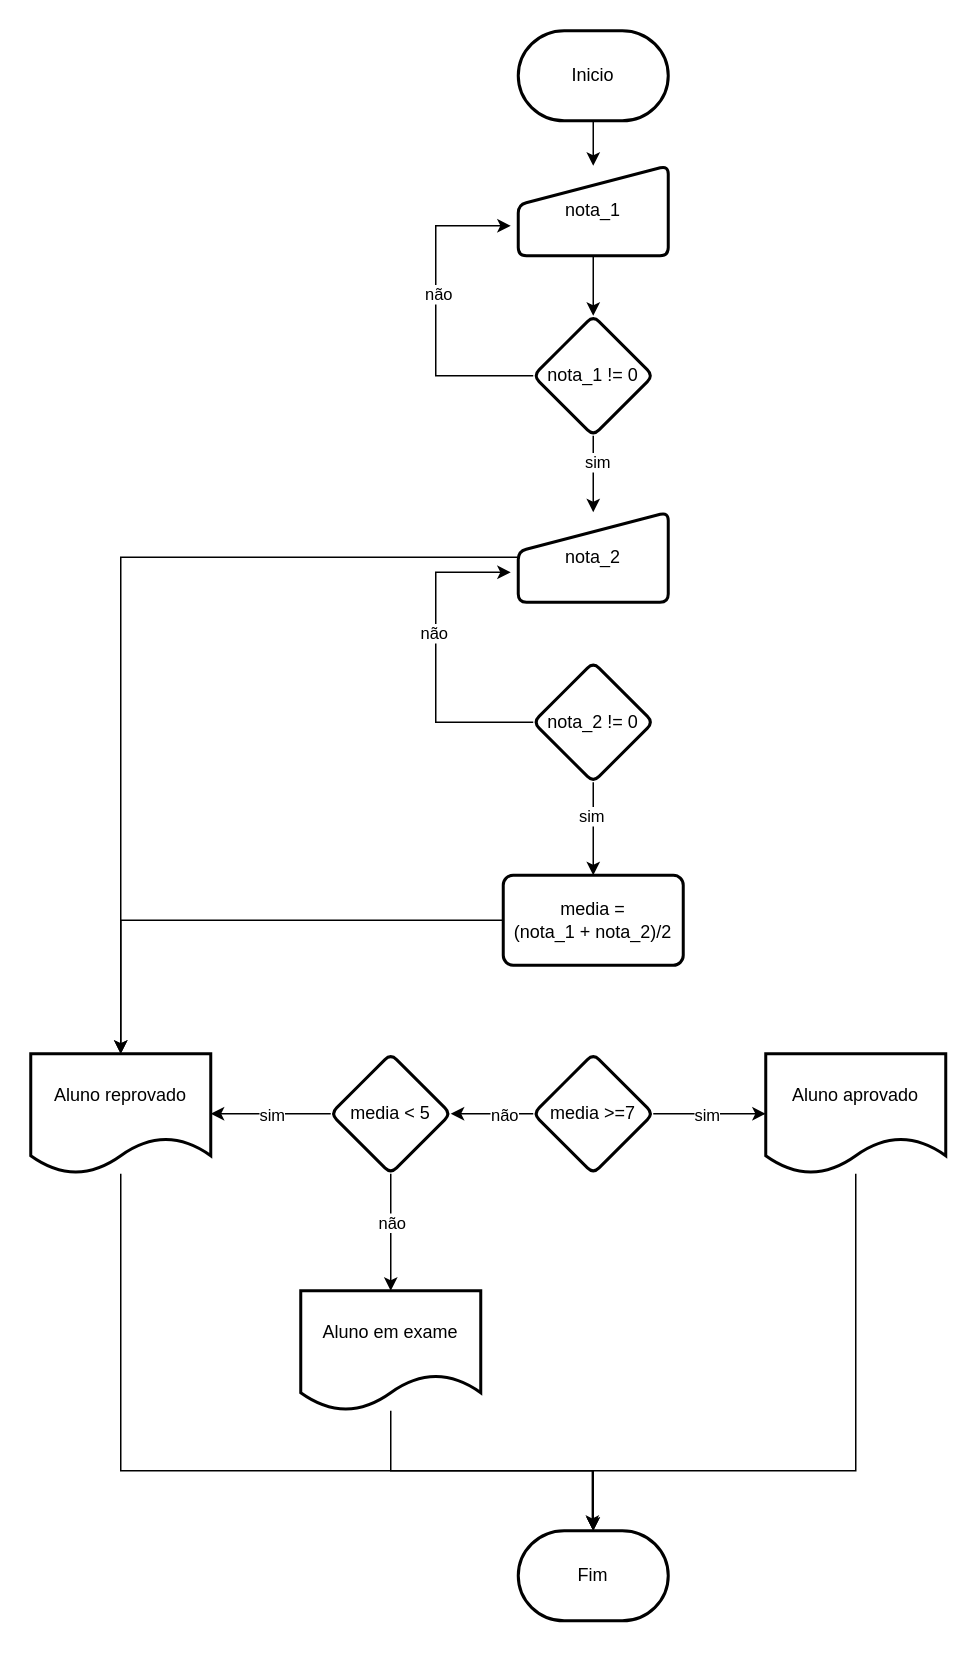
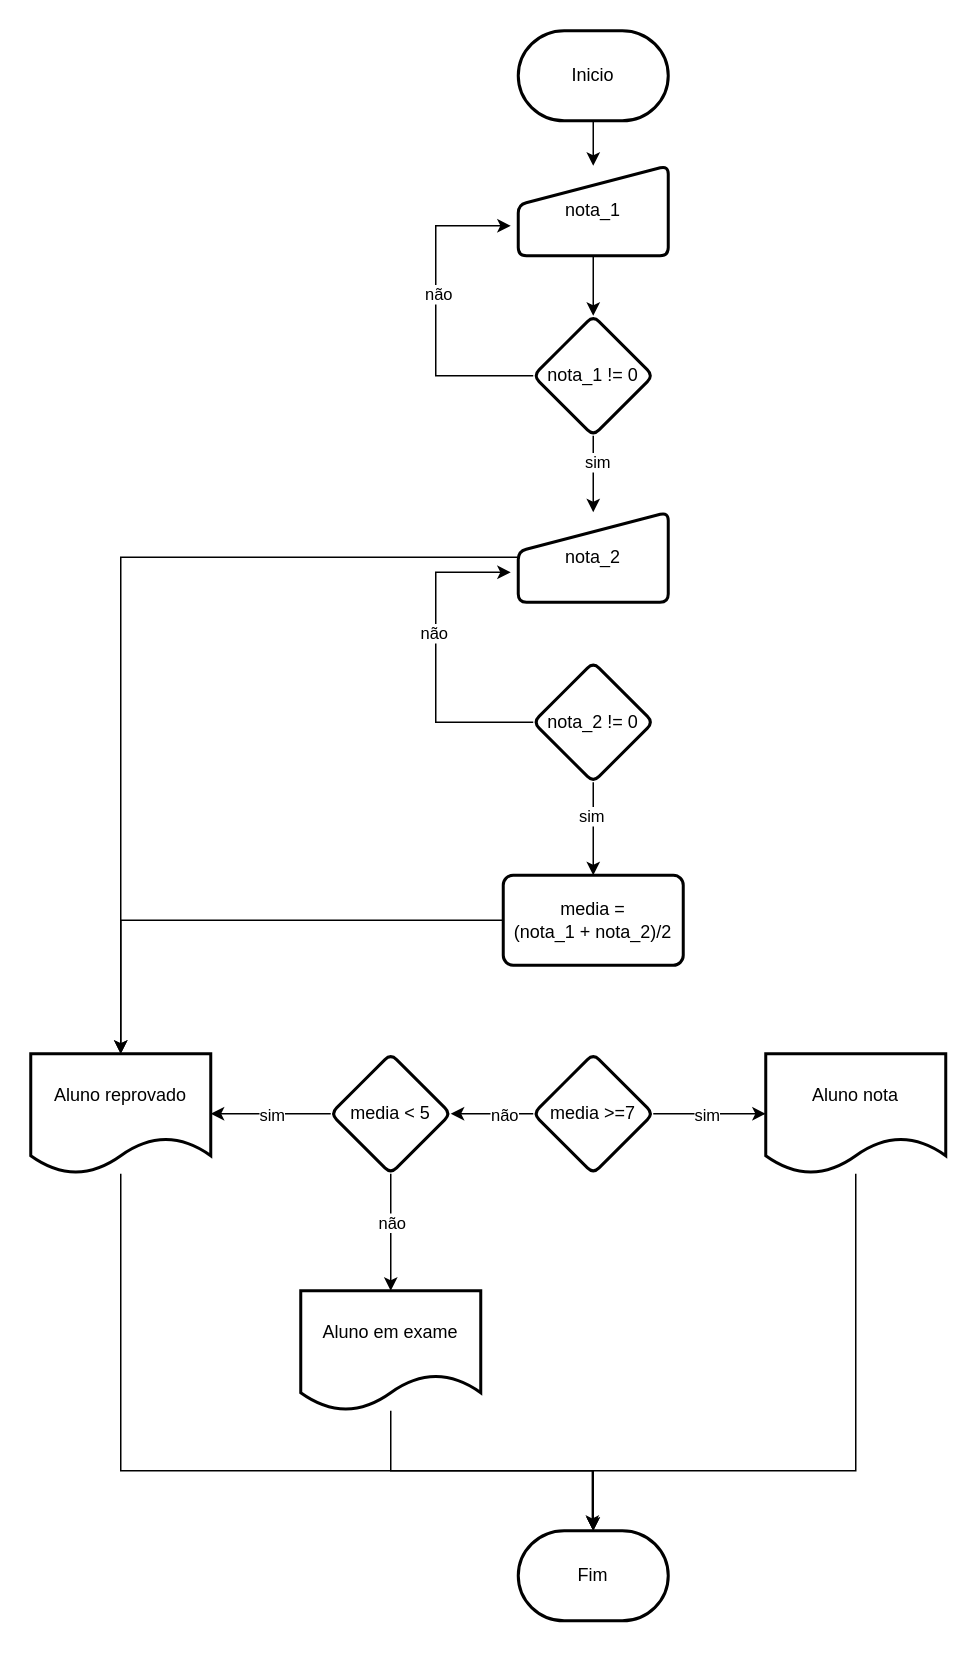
node "Aluno aprovado": label "Aluno aprovado" -> "Aluno nota"
